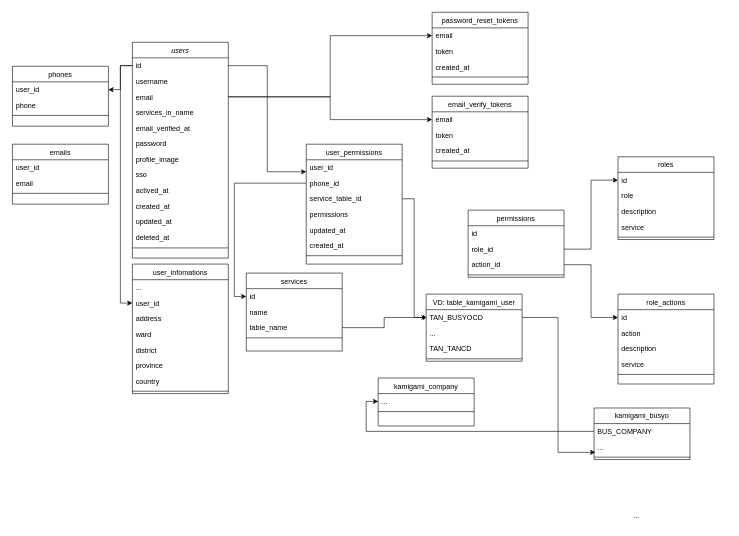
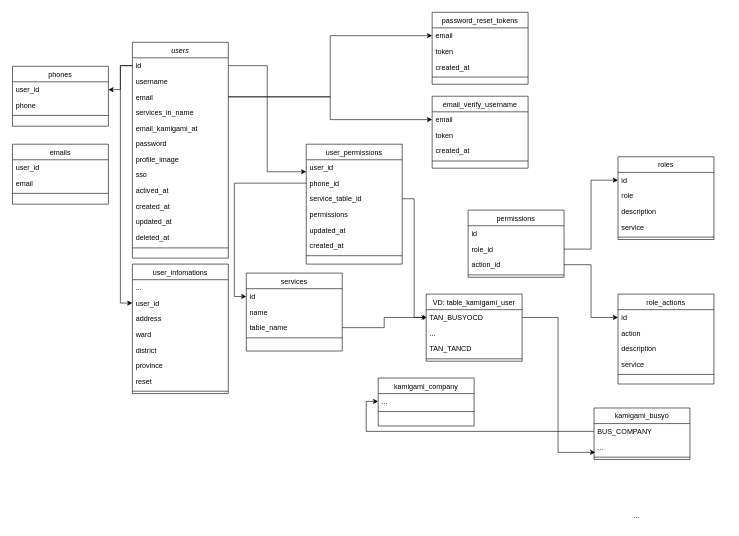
node "email_verify_tokens": label "email_verify_tokens" -> "email_verify_username"
node "email_verified_at": label "email_verified_at" -> "email_kamigami_at"
node "country": label "country" -> "reset"
